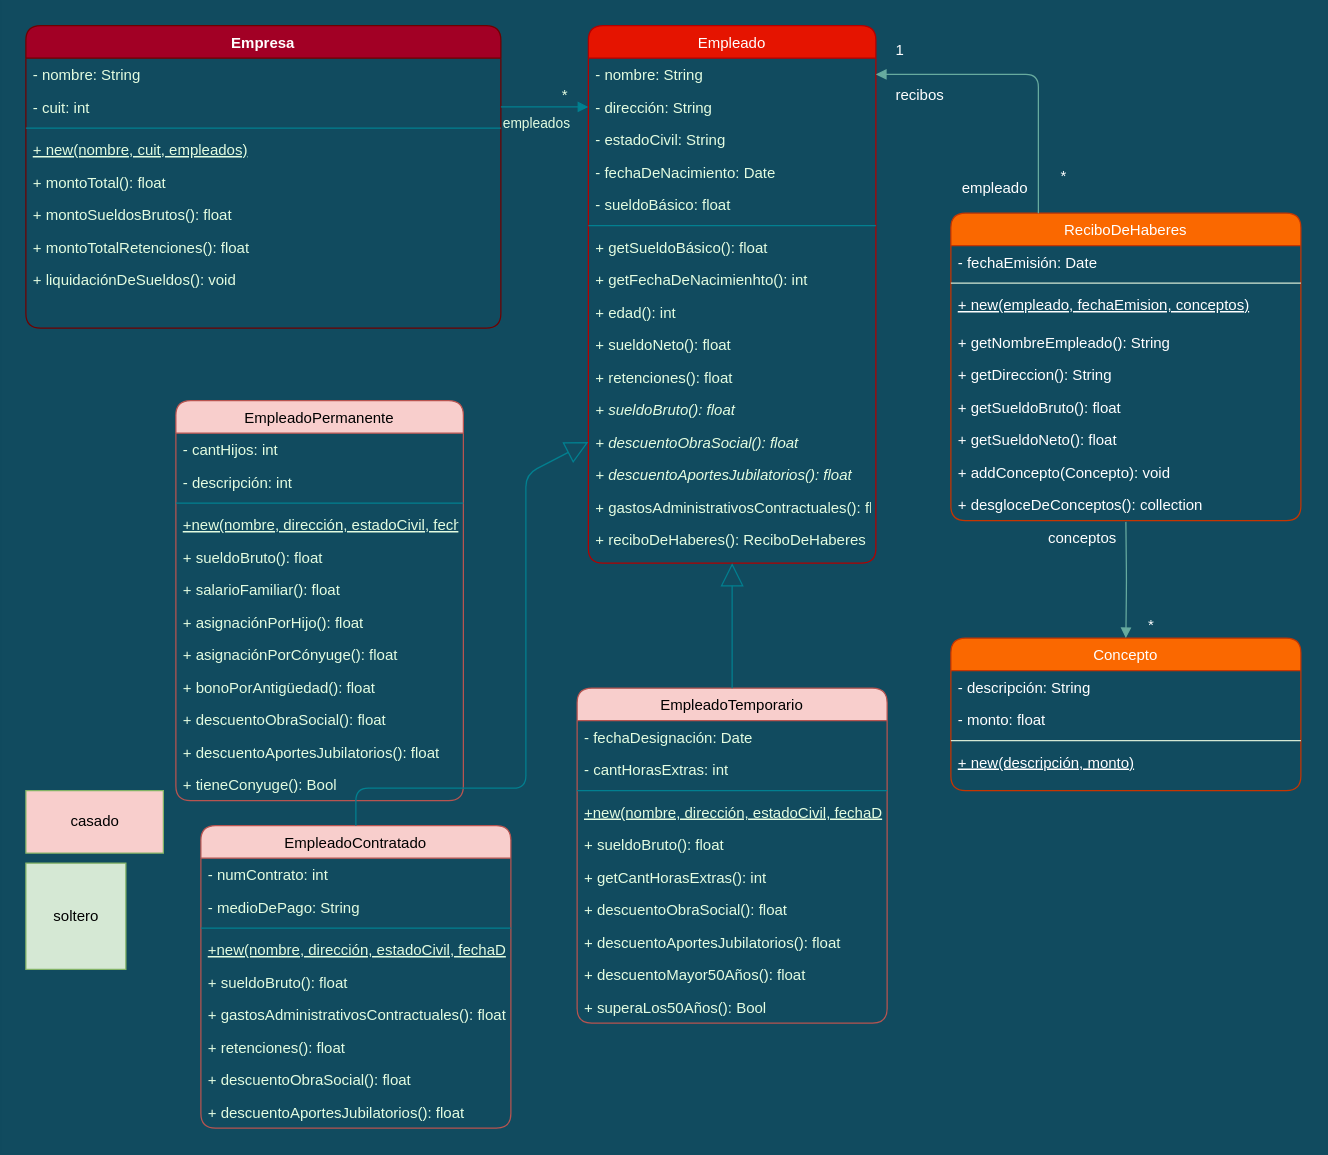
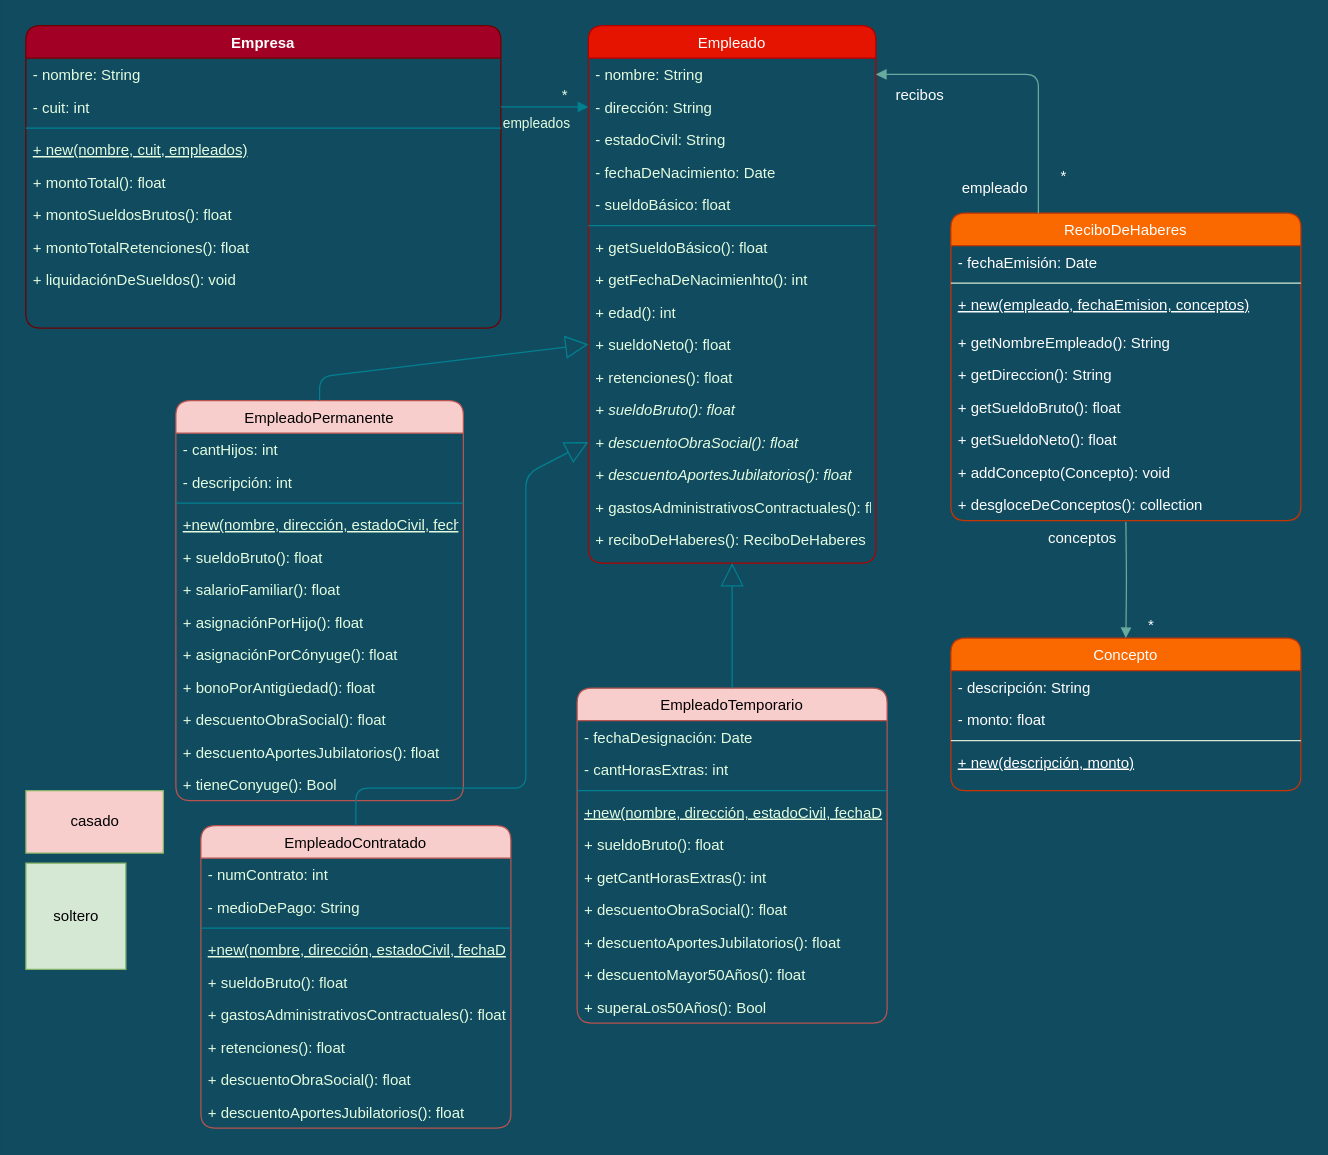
node "1": removed
edge "EmpleadoPermanente" -> "+ sueldoNeto(): float": added
